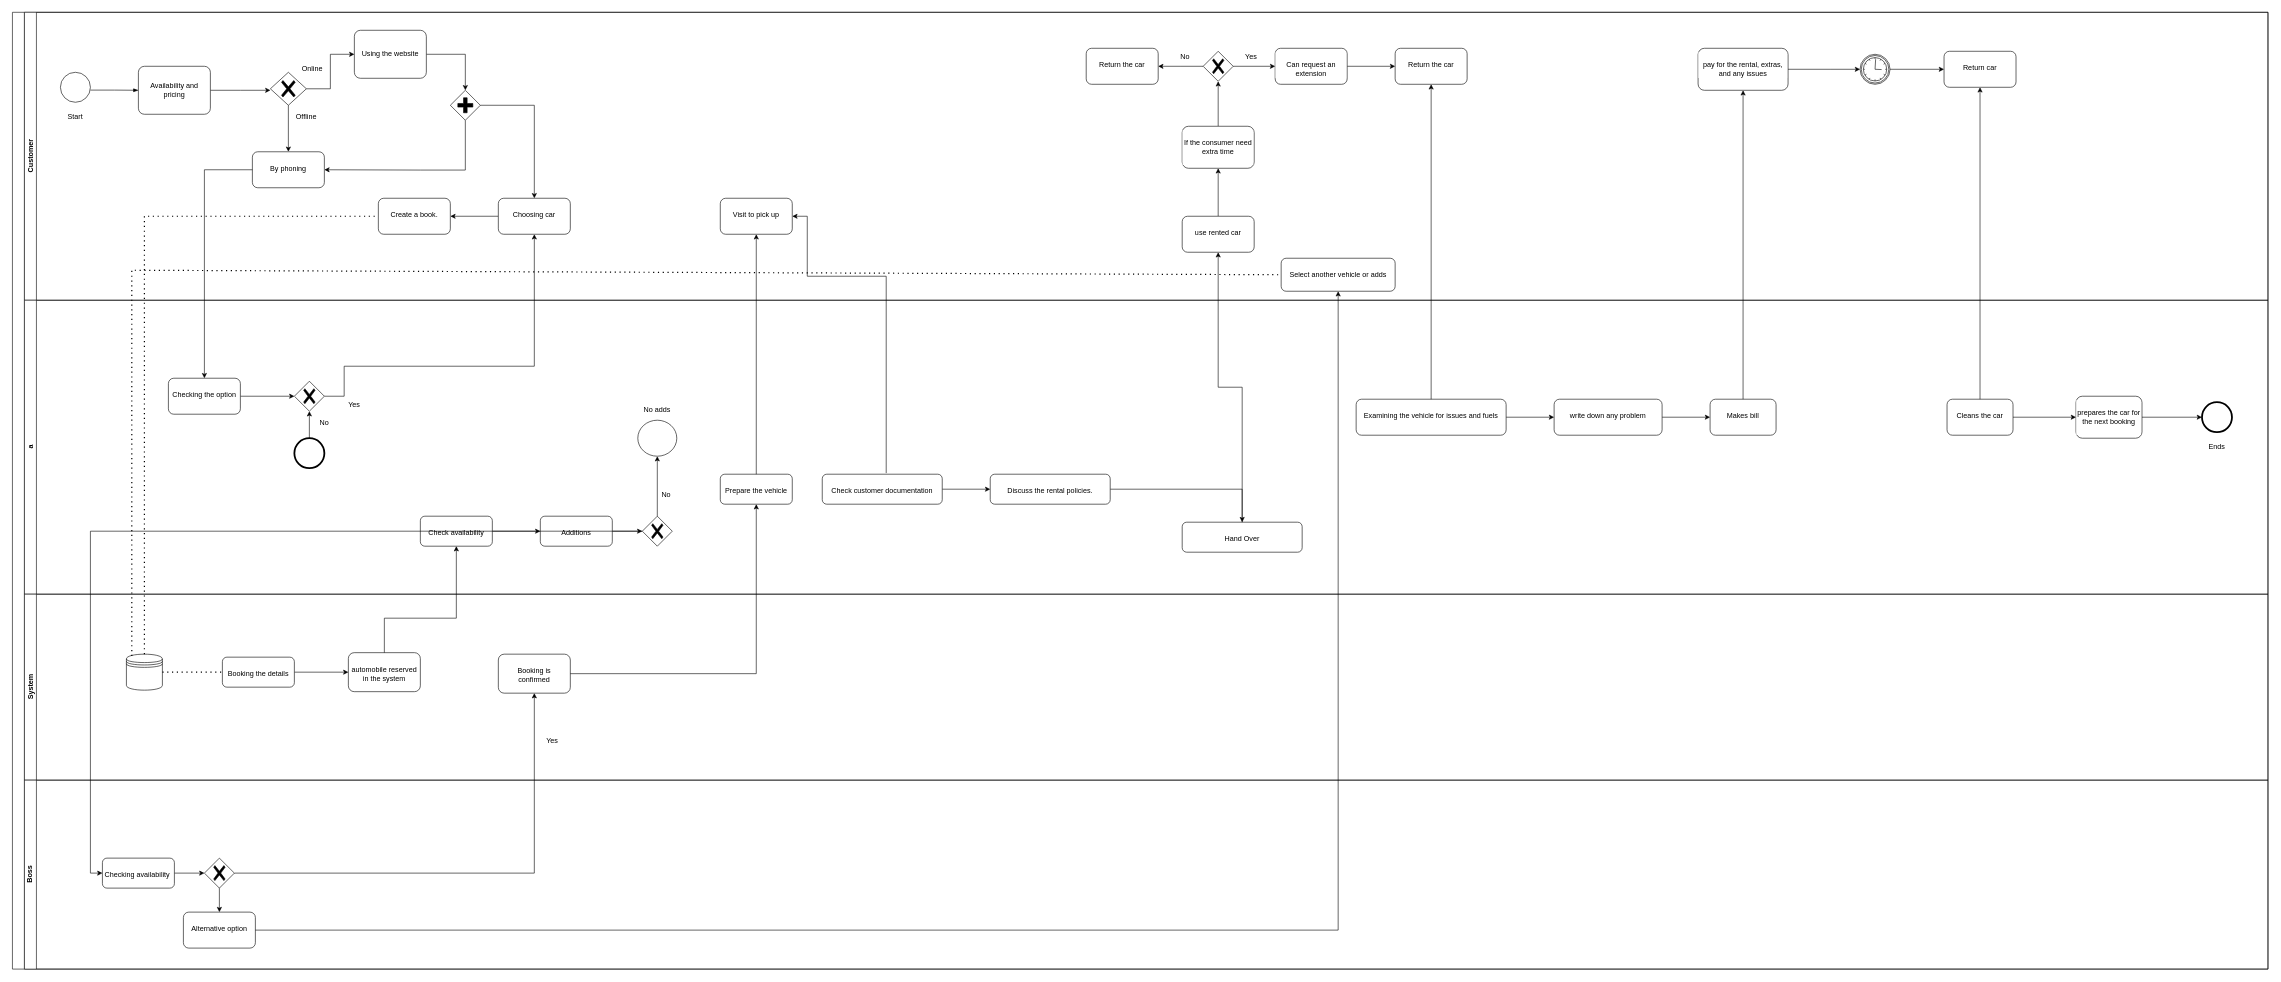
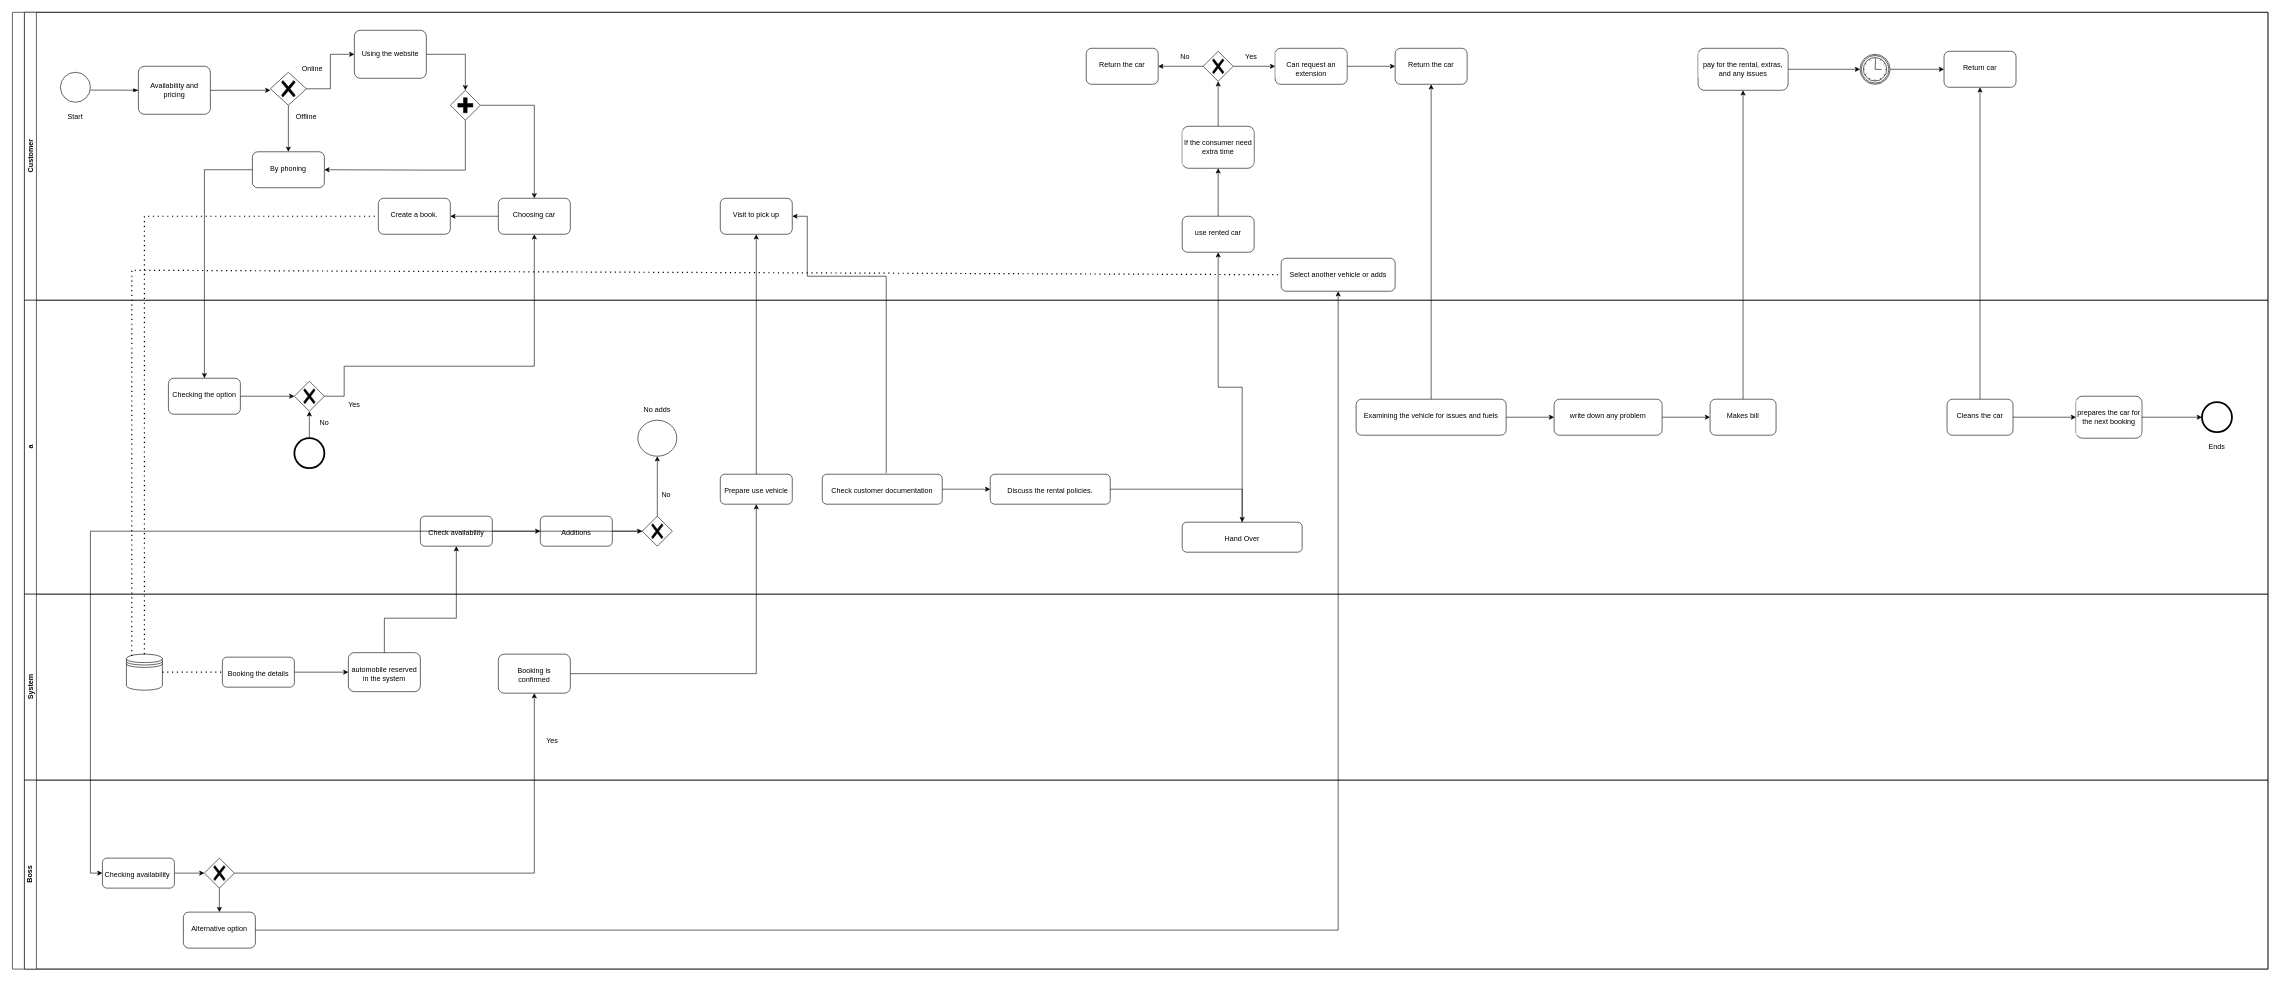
node "Prepare the vehicle": label "Prepare the vehicle" -> "Prepare use vehicle"
